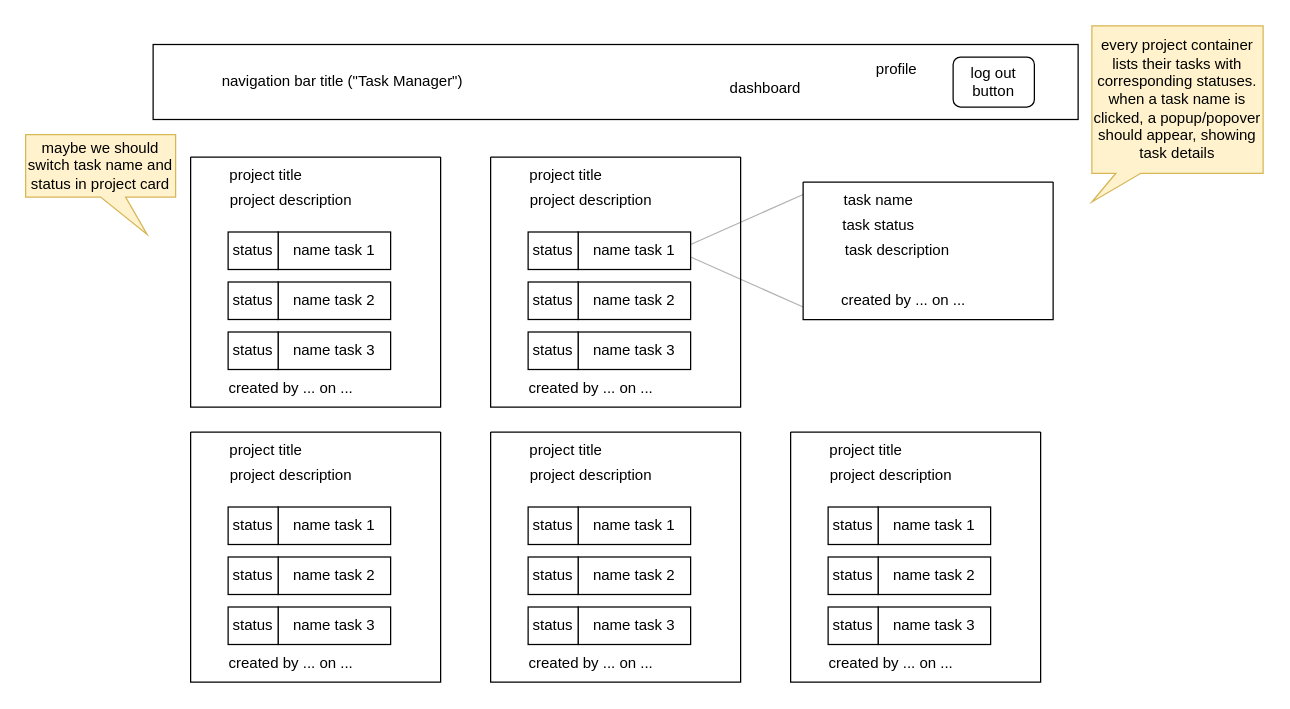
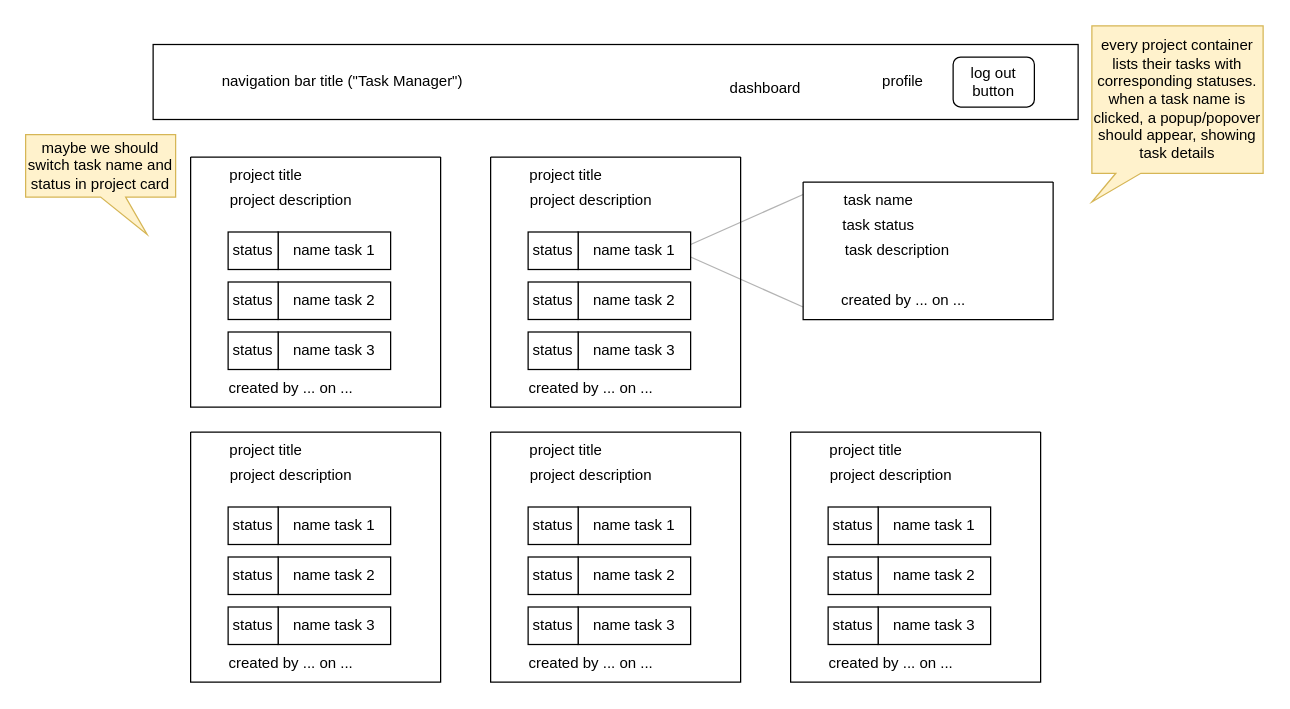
node "profile": moved (897, 69) -> (903, 82)
